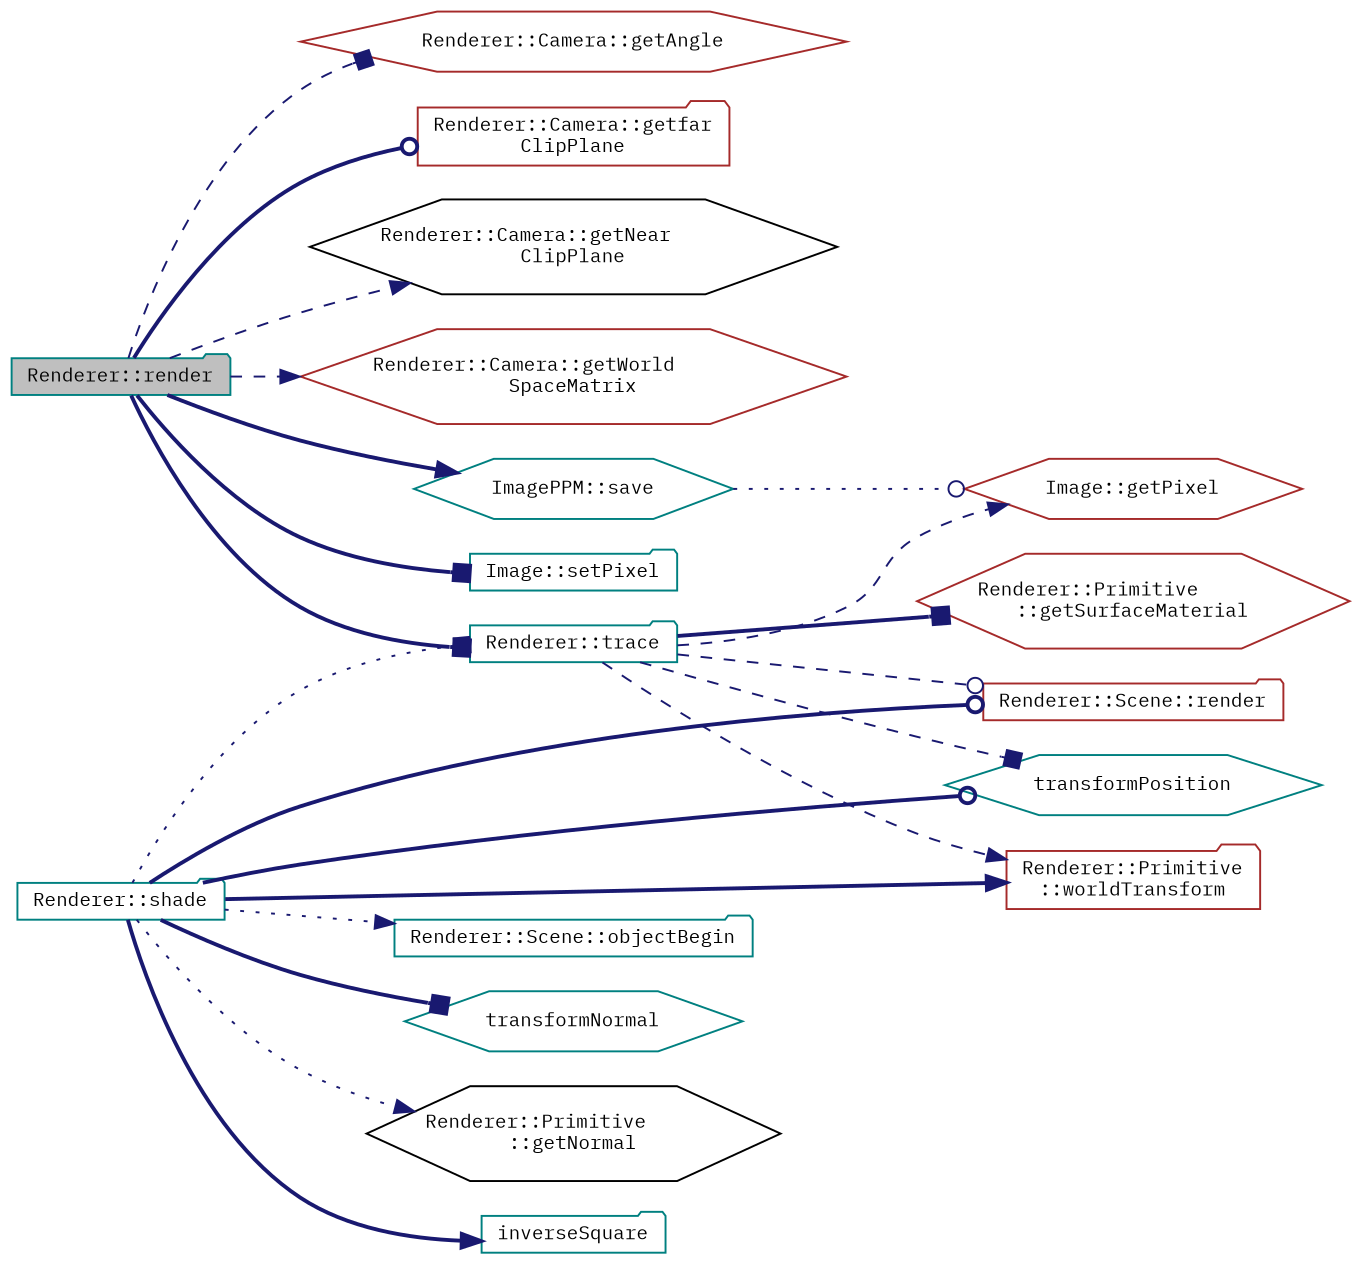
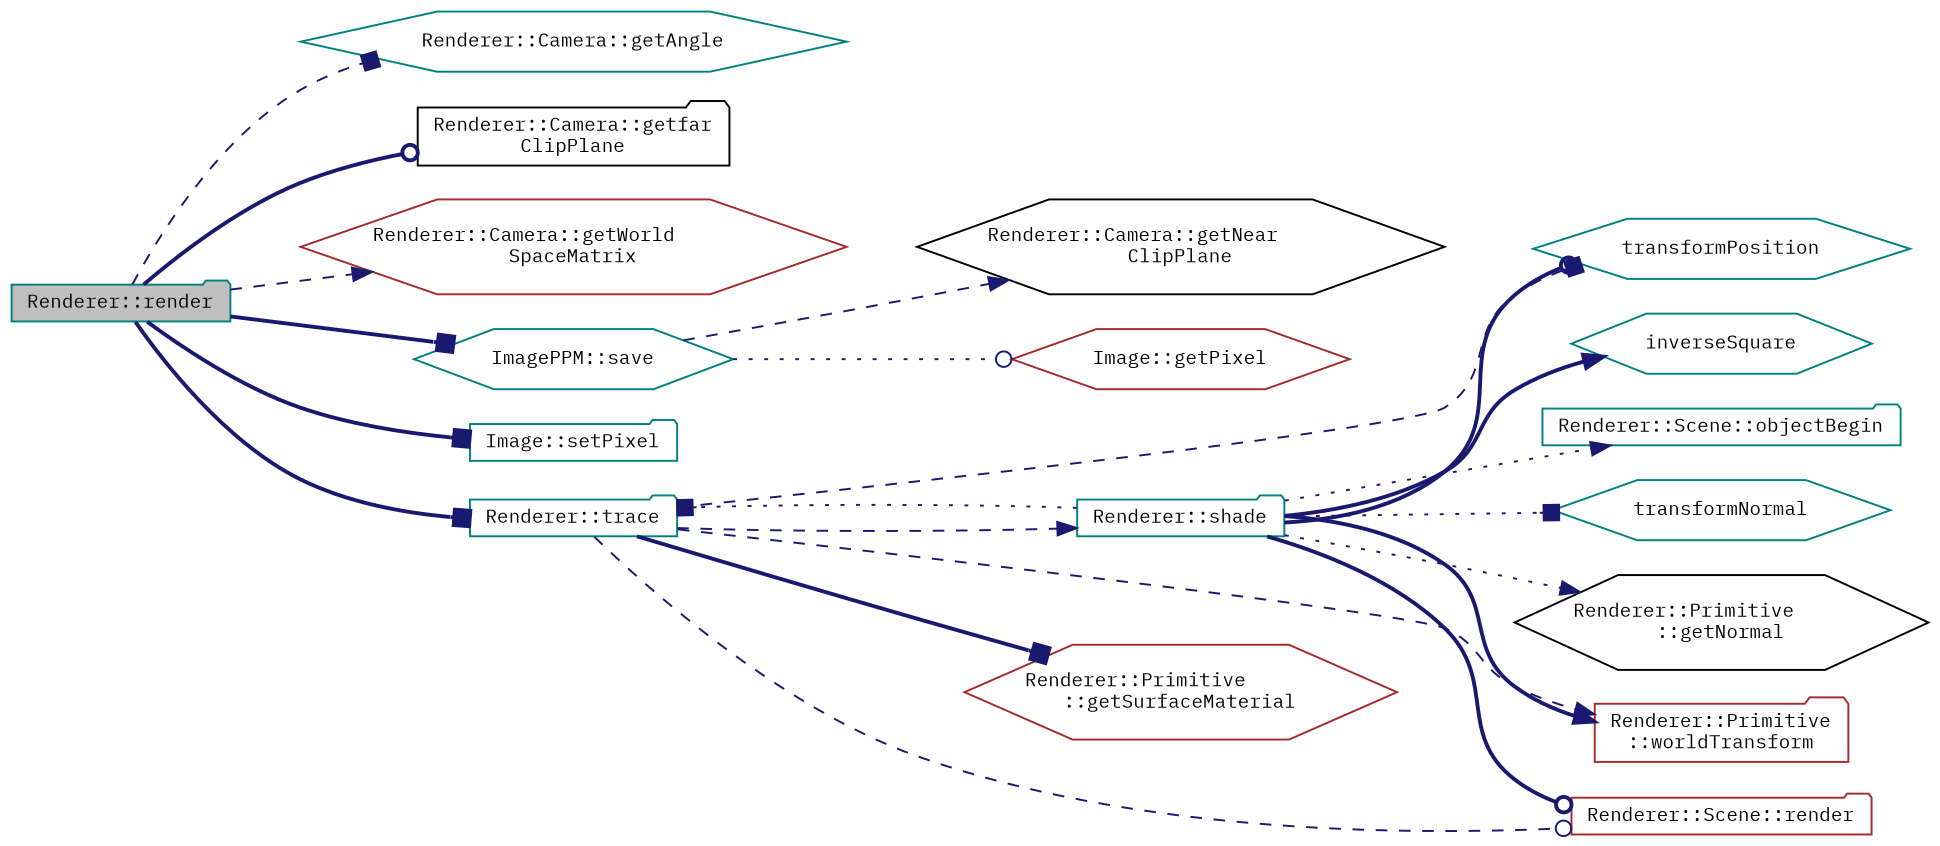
node "Renderer::Camera::getAngle": color brown -> teal
node "Renderer::Camera::getfar ClipPlane": color brown -> black
edge "Renderer::render" -> "Renderer::Camera::getNear ClipPlane": now "ImagePPM::save" -> "Renderer::Camera::getNear ClipPlane"
edge "Renderer::render" -> "ImagePPM::save": arrowhead normal -> box
edge "Renderer::trace" -> "Image::getPixel": now "Renderer::trace" -> "Renderer::shade"
edge "Renderer::shade" -> "transformNormal": style bold -> dotted
node "inverseSquare": shape folder -> hexagon
